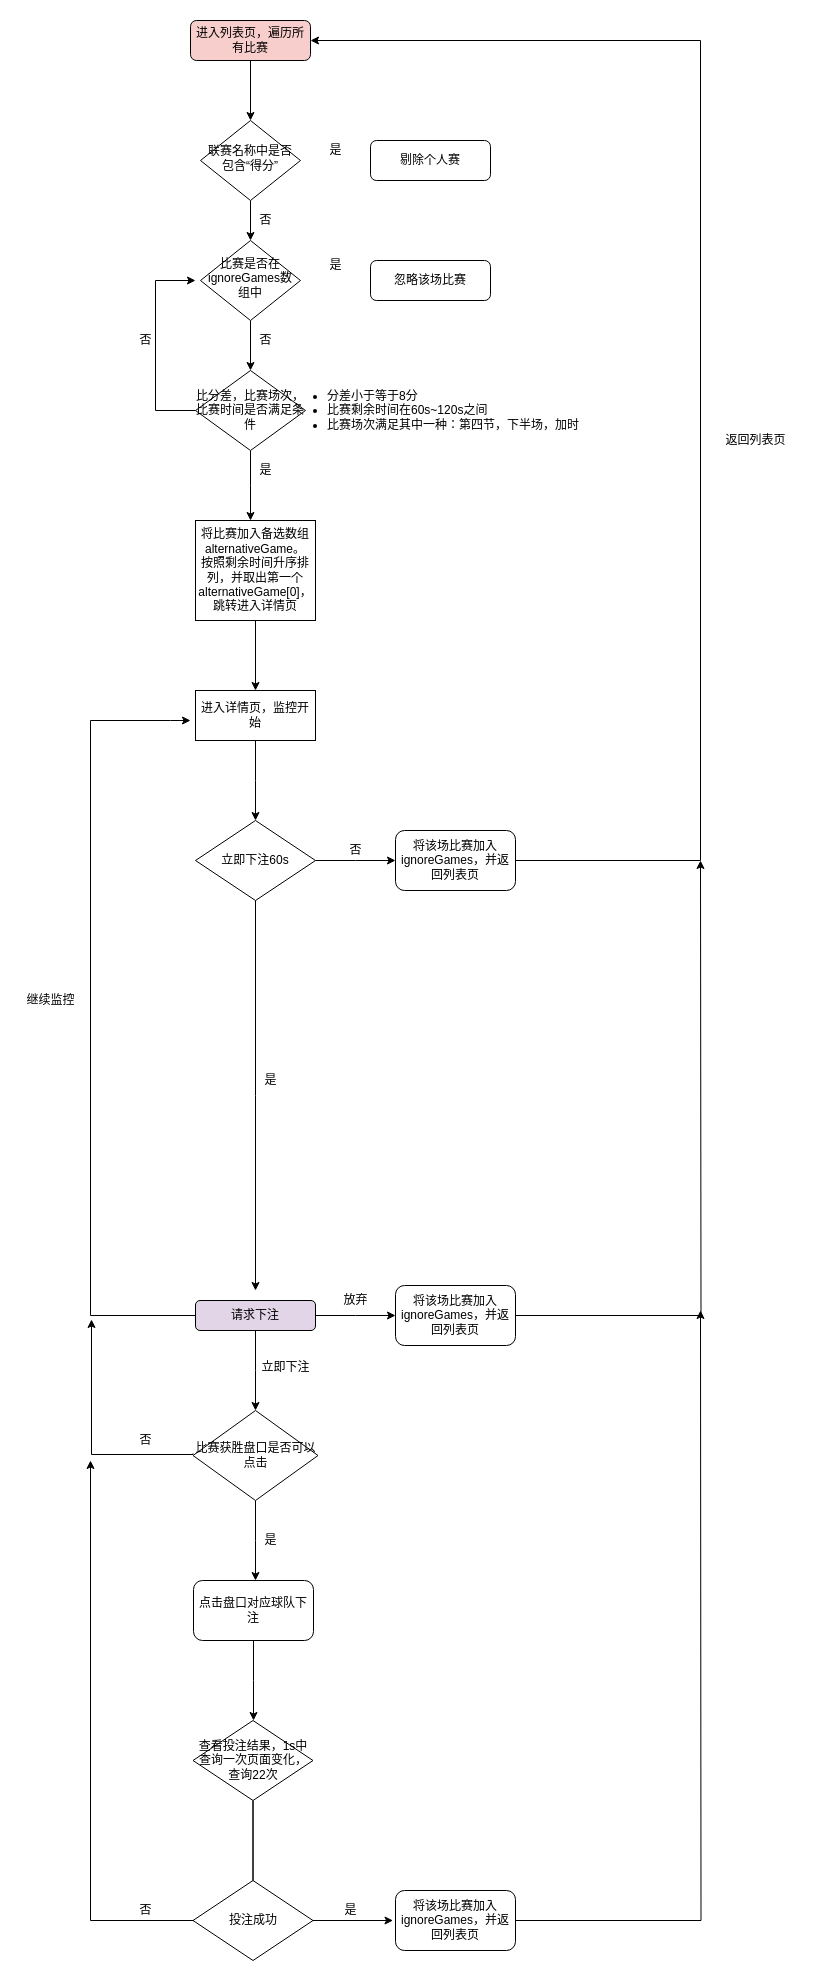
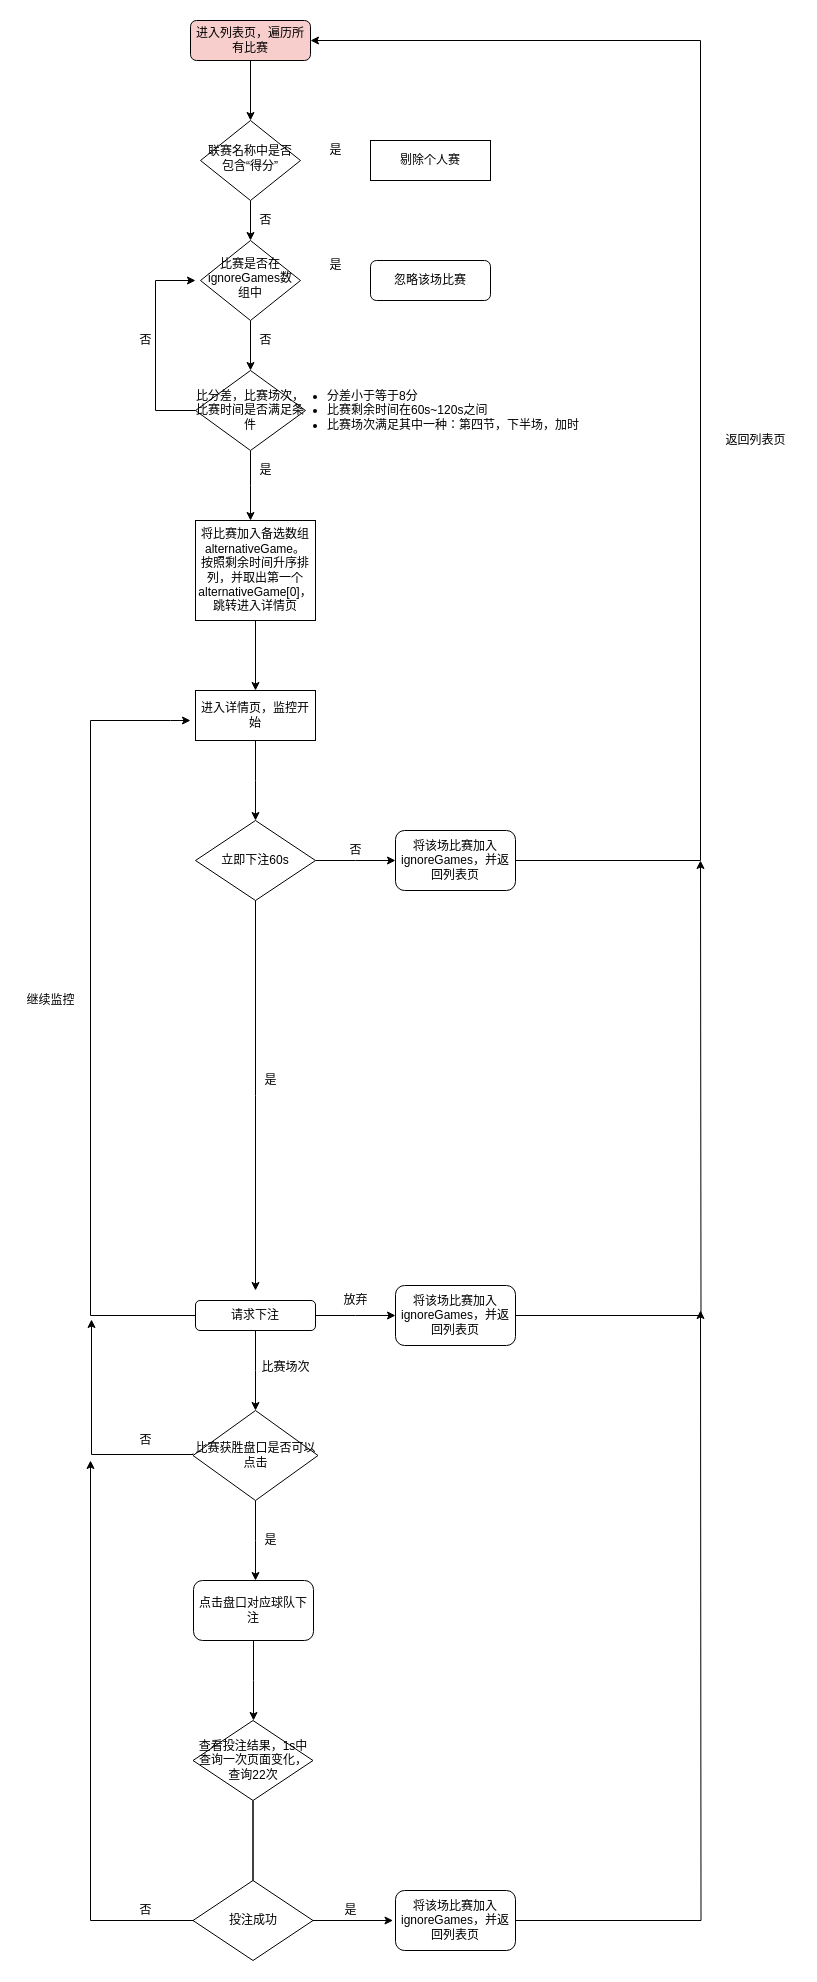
node "剔除个人赛": shape rounded rectangle -> rectangle
node "请求下注": fillcolor #e1d5e7 -> #ffffff
node "立即下注": label "立即下注" -> "比赛场次"
